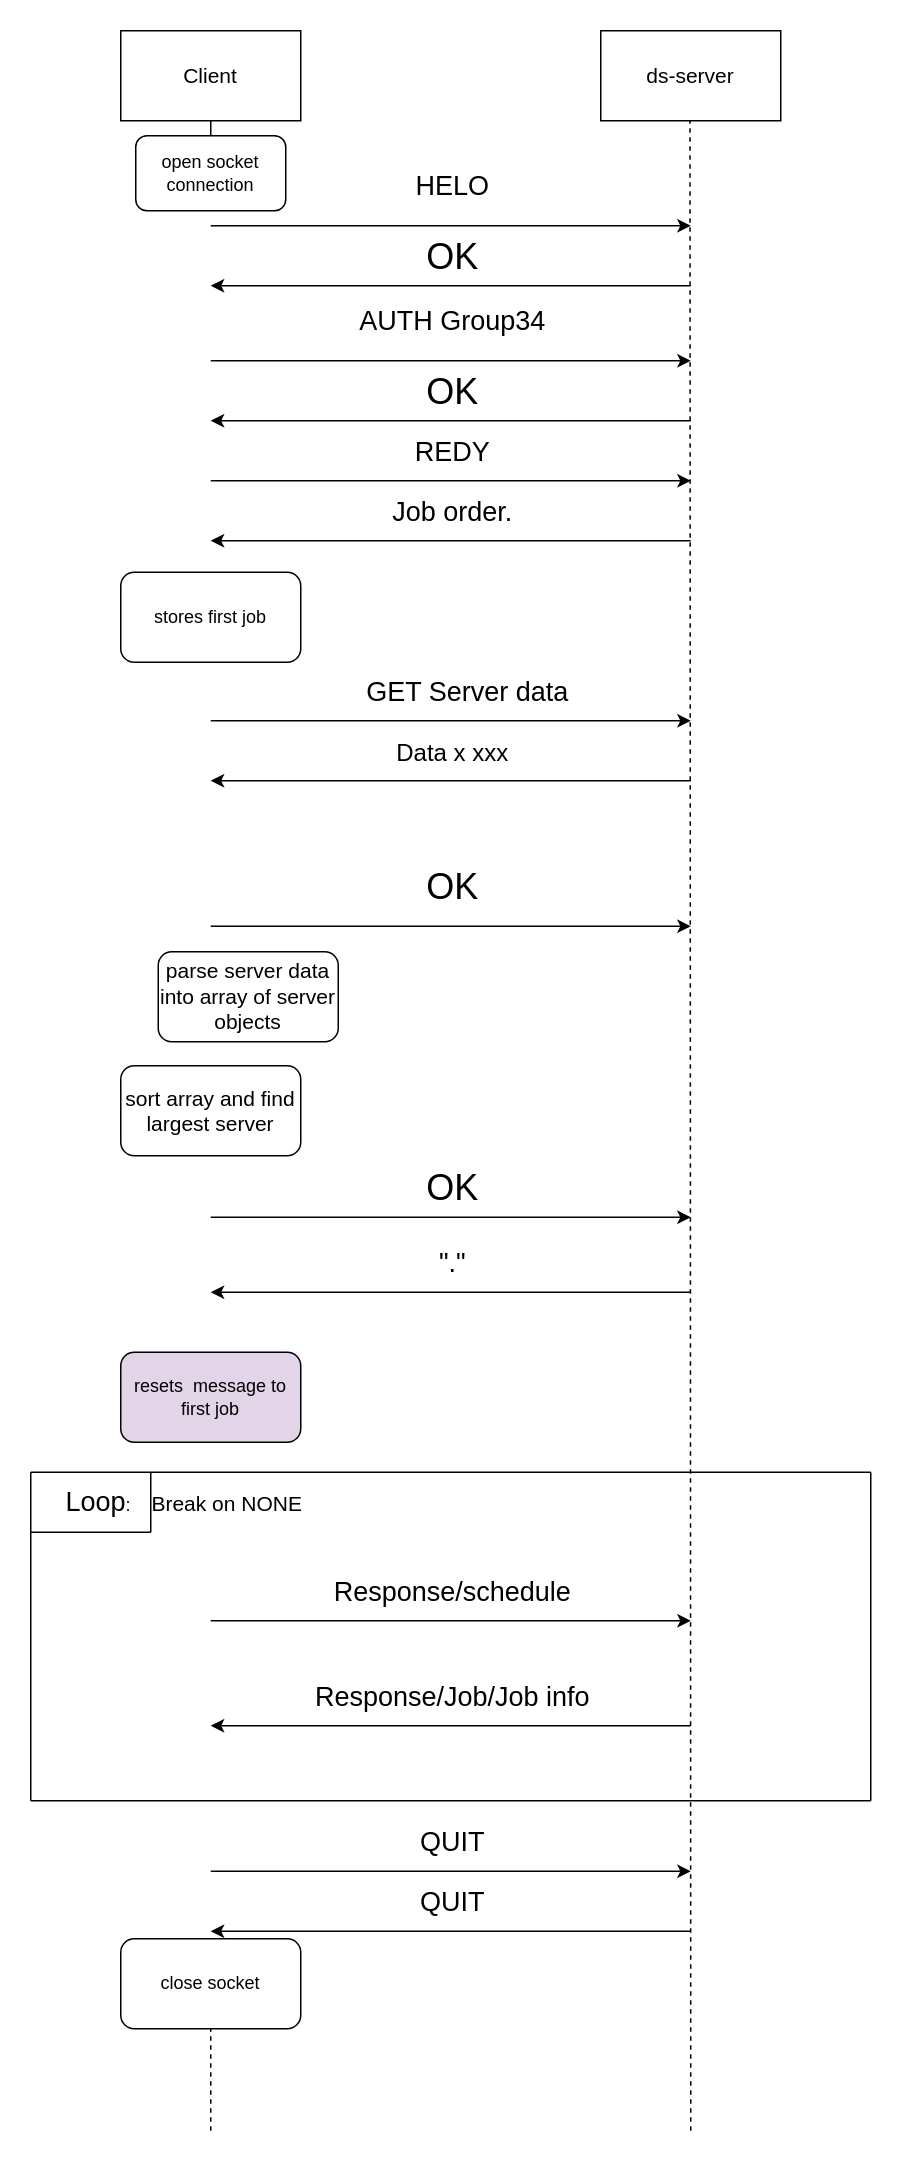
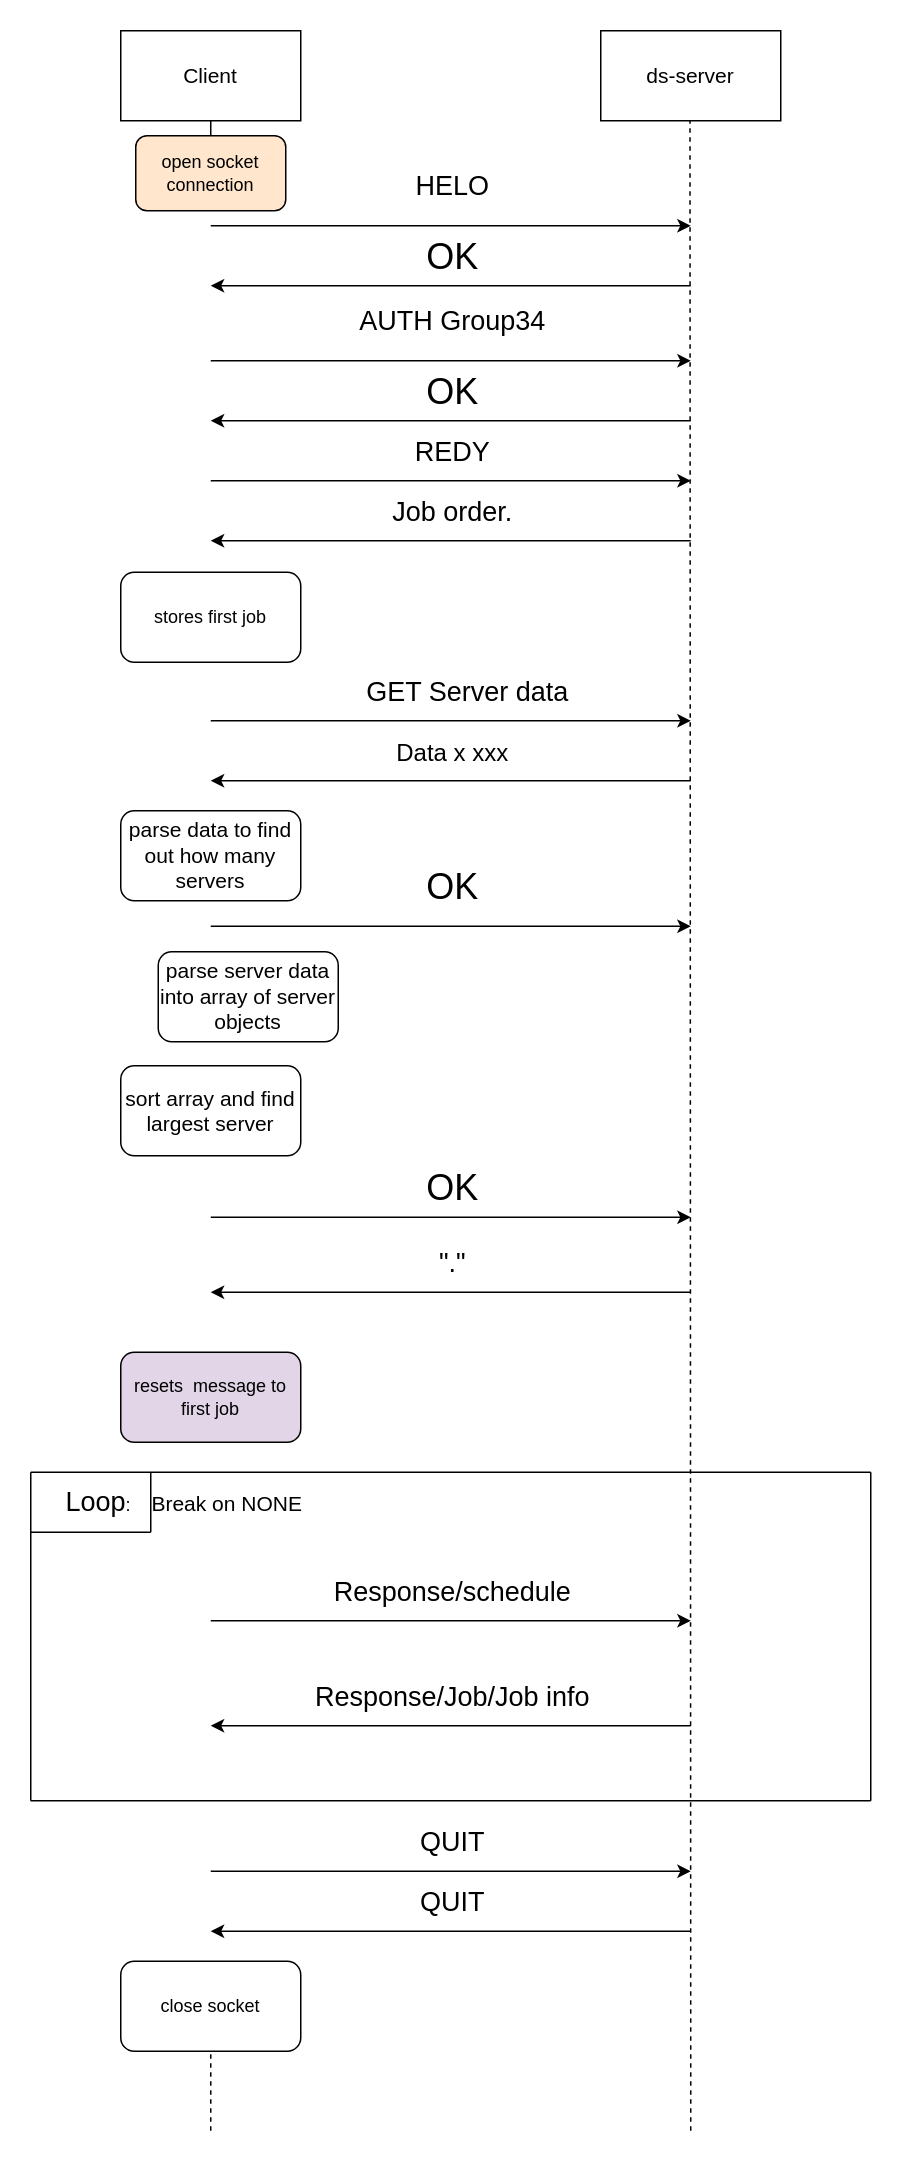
node "open socket connection": fillcolor #ffffff -> #ffe6cc
node "parse data to find out how many servers": added
node "close socket": moved (211, 1984) -> (211, 2006)
